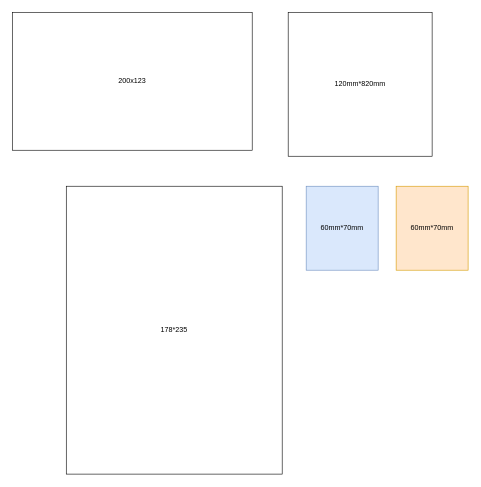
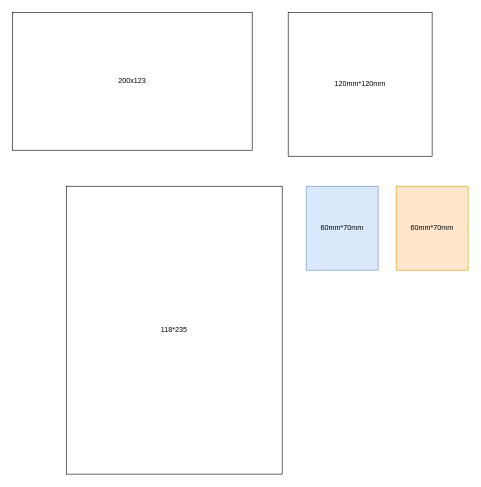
node "120mm*820mm": label "120mm*820mm" -> "120mm*120mm"
node "178*235": label "178*235" -> "118*235"
